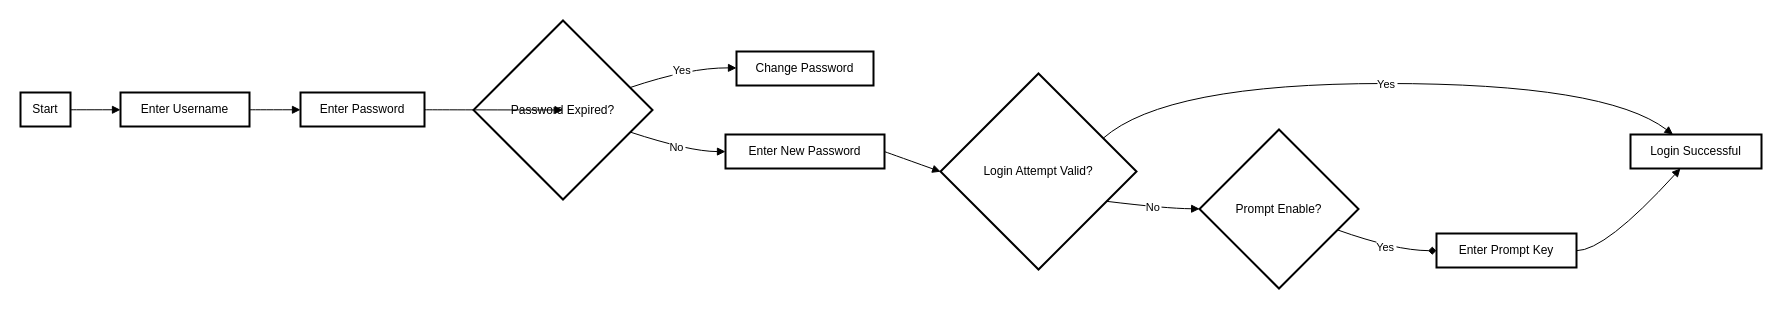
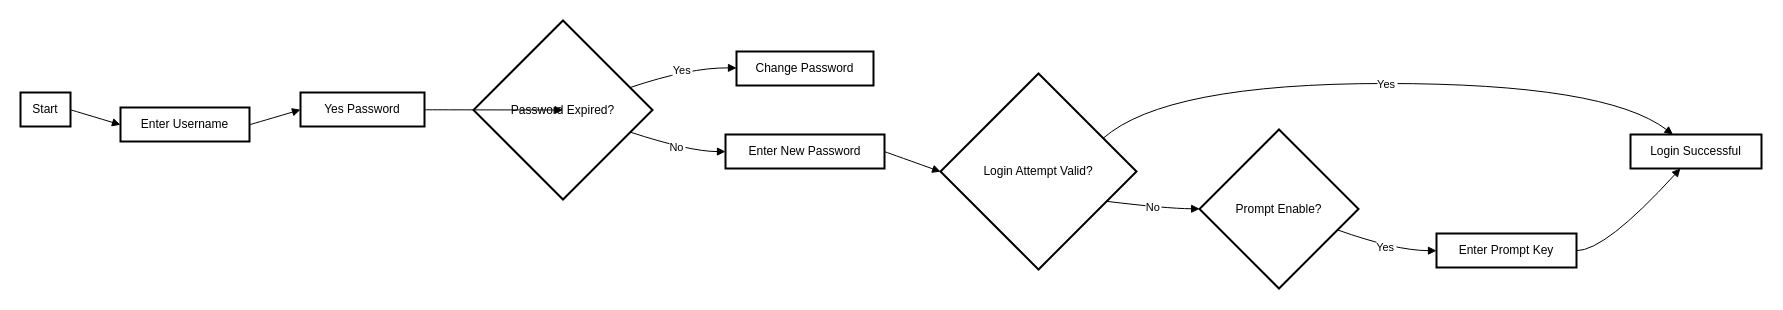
node "Enter Username": moved (185, 110) -> (185, 125)
node "Enter Password": label "Enter Password" -> "Yes Password"
edge "Prompt Enable?" -> "Enter Prompt Key": arrowhead diamond -> block
